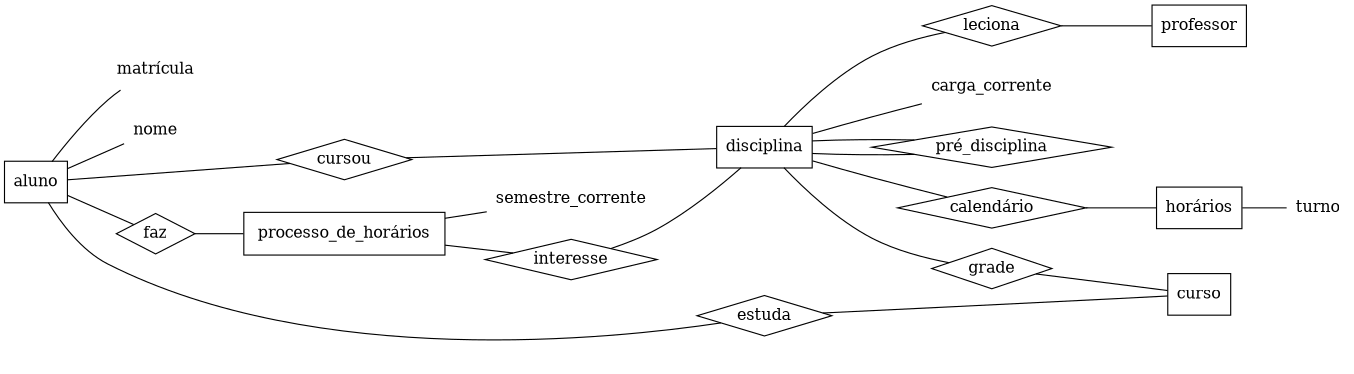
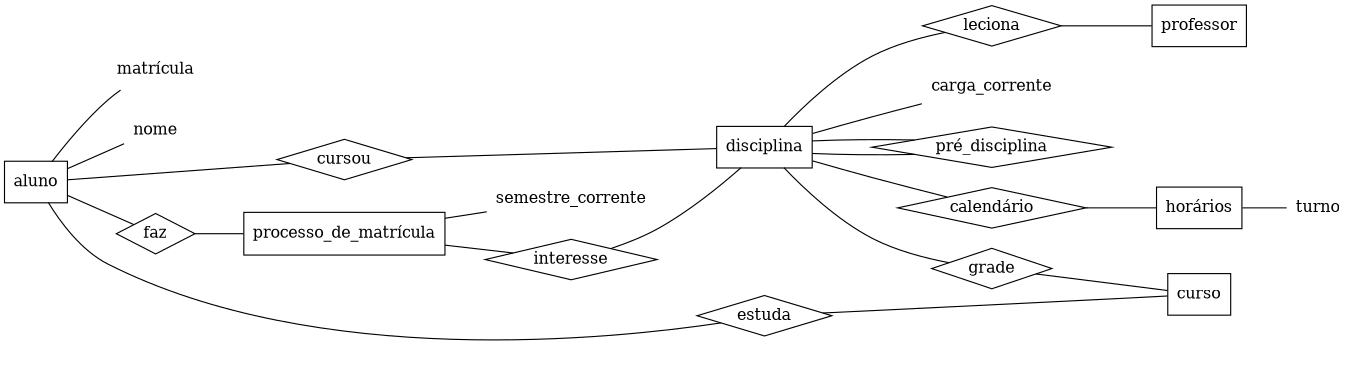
node "processo_de_horários": label "processo_de_horários" -> "processo_de_matrícula"
